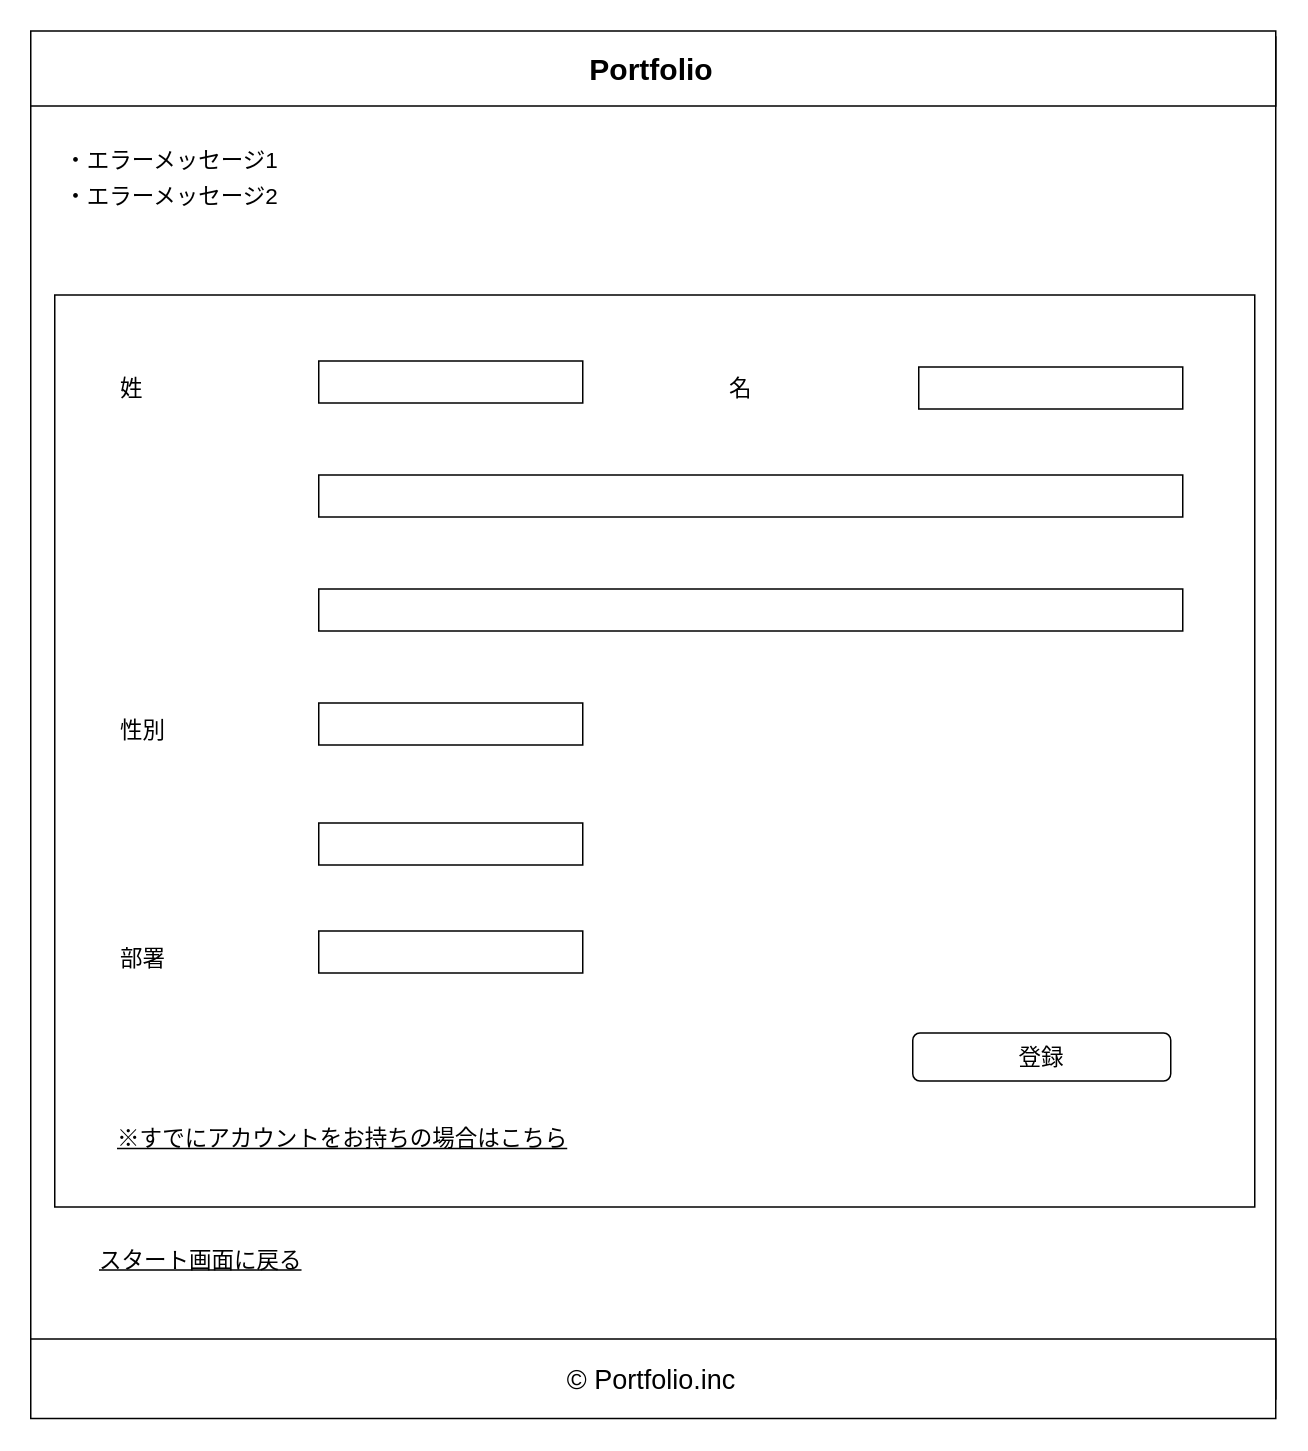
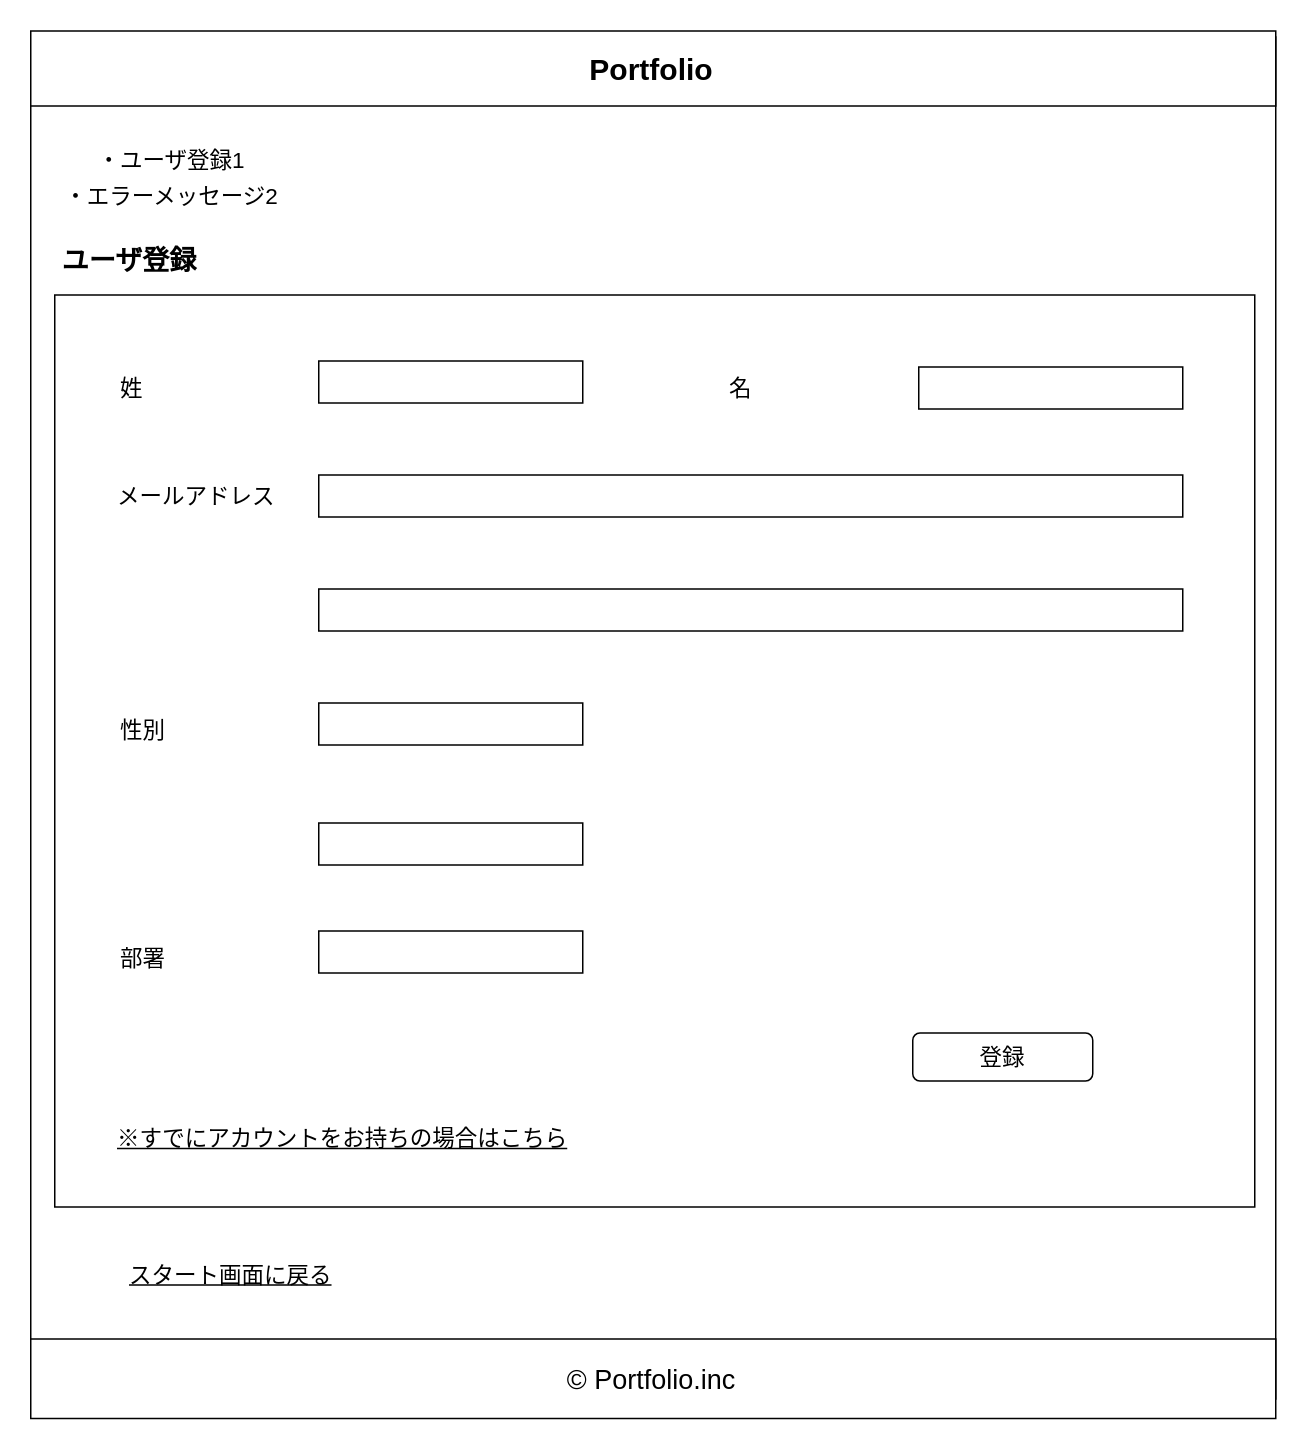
node "・エラーメッセージ1": label "・エラーメッセージ1" -> "・ユーザ登録1"
node "ユーザ登録": added
node "メールアドレス": added
node "登録": size 258x48 -> 180x48
node "スタート画面に戻る": moved (379, 1259) -> (409, 1274)
